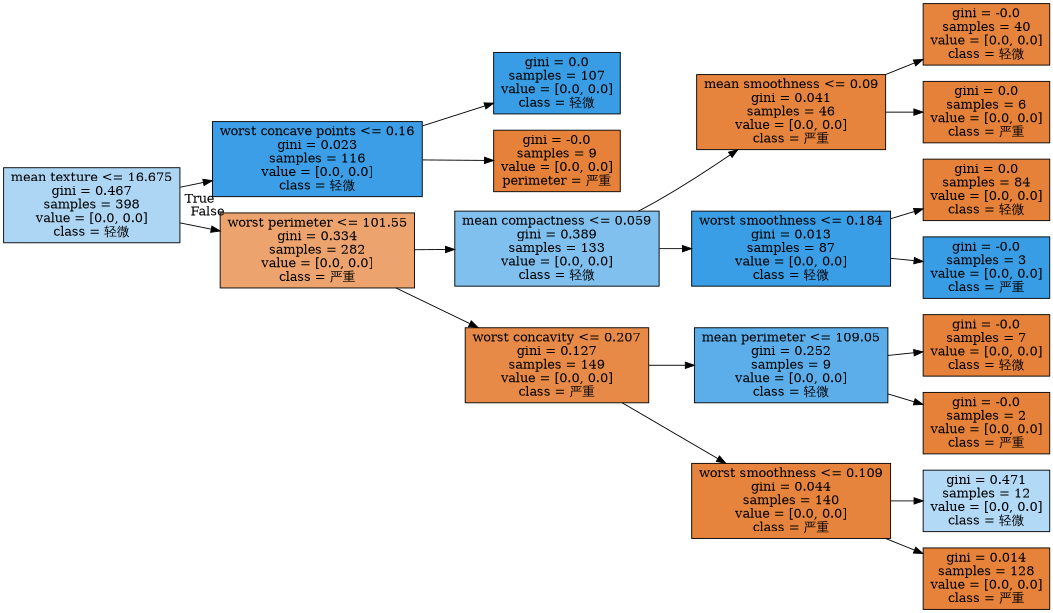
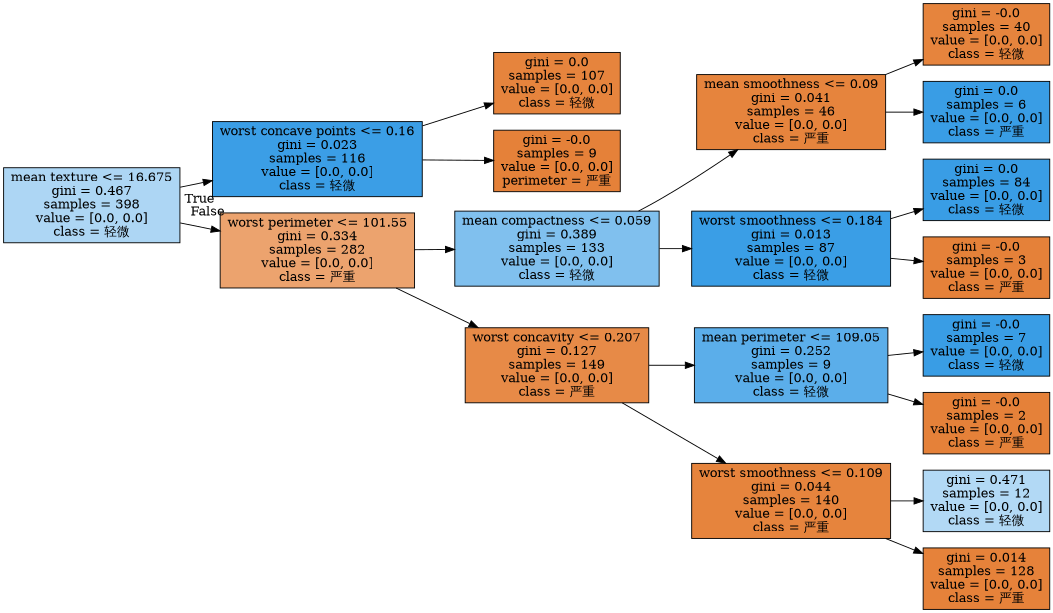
node "gini = 0.0 samples = 107 value = [0.0, 0.0] class = 轻微": fillcolor #399de5ff -> #e58139f9
node "gini = 0.0 samples = 6 value = [0.0, 0.0] class = 严重": fillcolor #e58139ff -> #399de5ff
node "gini = 0.0 samples = 84 value = [0.0, 0.0] class = 轻微": fillcolor #e58139ff -> #399de5ff
node "gini = -0.0 samples = 3 value = [0.0, 0.0] class = 严重": fillcolor #399de5ff -> #e58139ff
node "gini = -0.0 samples = 7 value = [0.0, 0.0] class = 轻微": fillcolor #e58139ff -> #399de5ff
